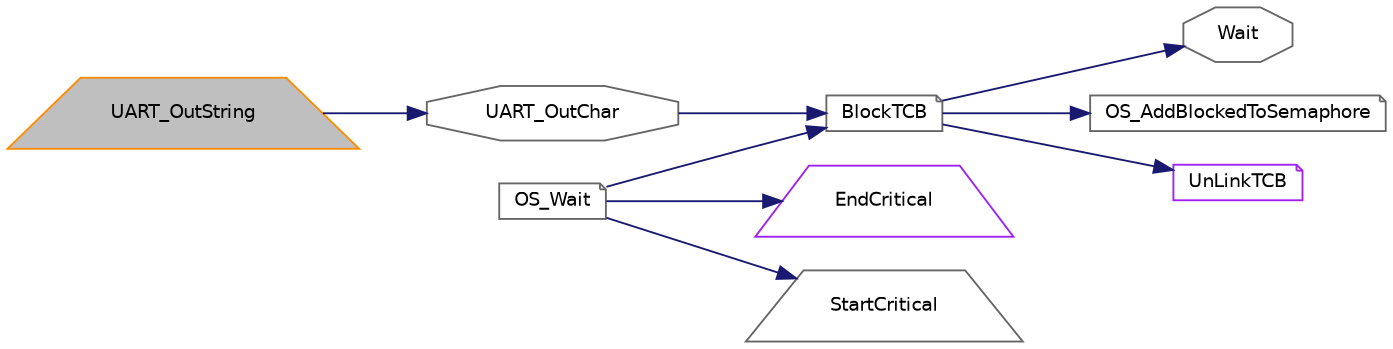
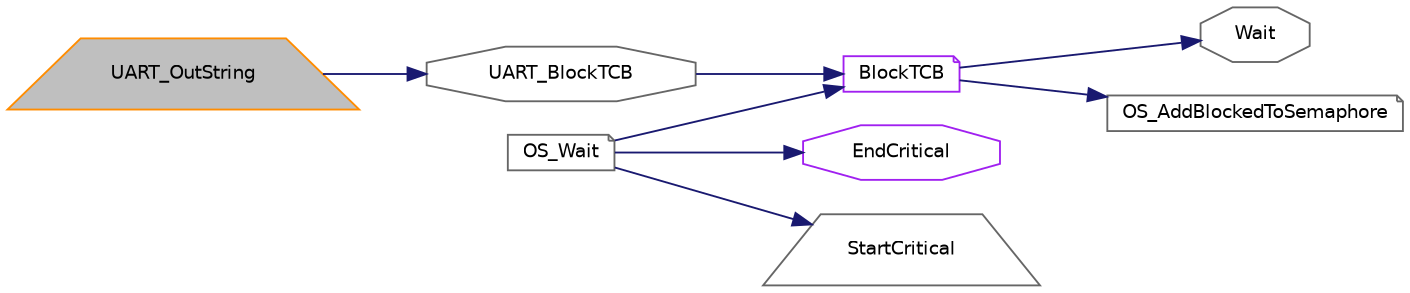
node "UART_OutChar": label "UART_OutChar" -> "UART_BlockTCB"
node "BlockTCB": color gray40 -> purple
node "UnLinkTCB": removed
node "EndCritical": shape trapezium -> octagon
